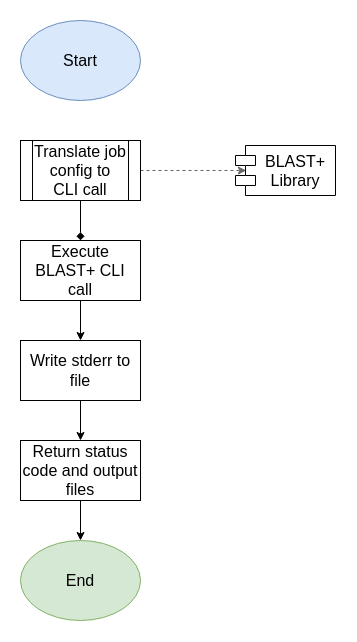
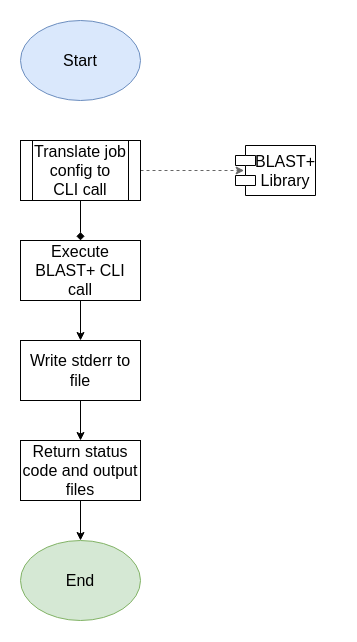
node "BLAST+ Library": size 100x50 -> 80x50
